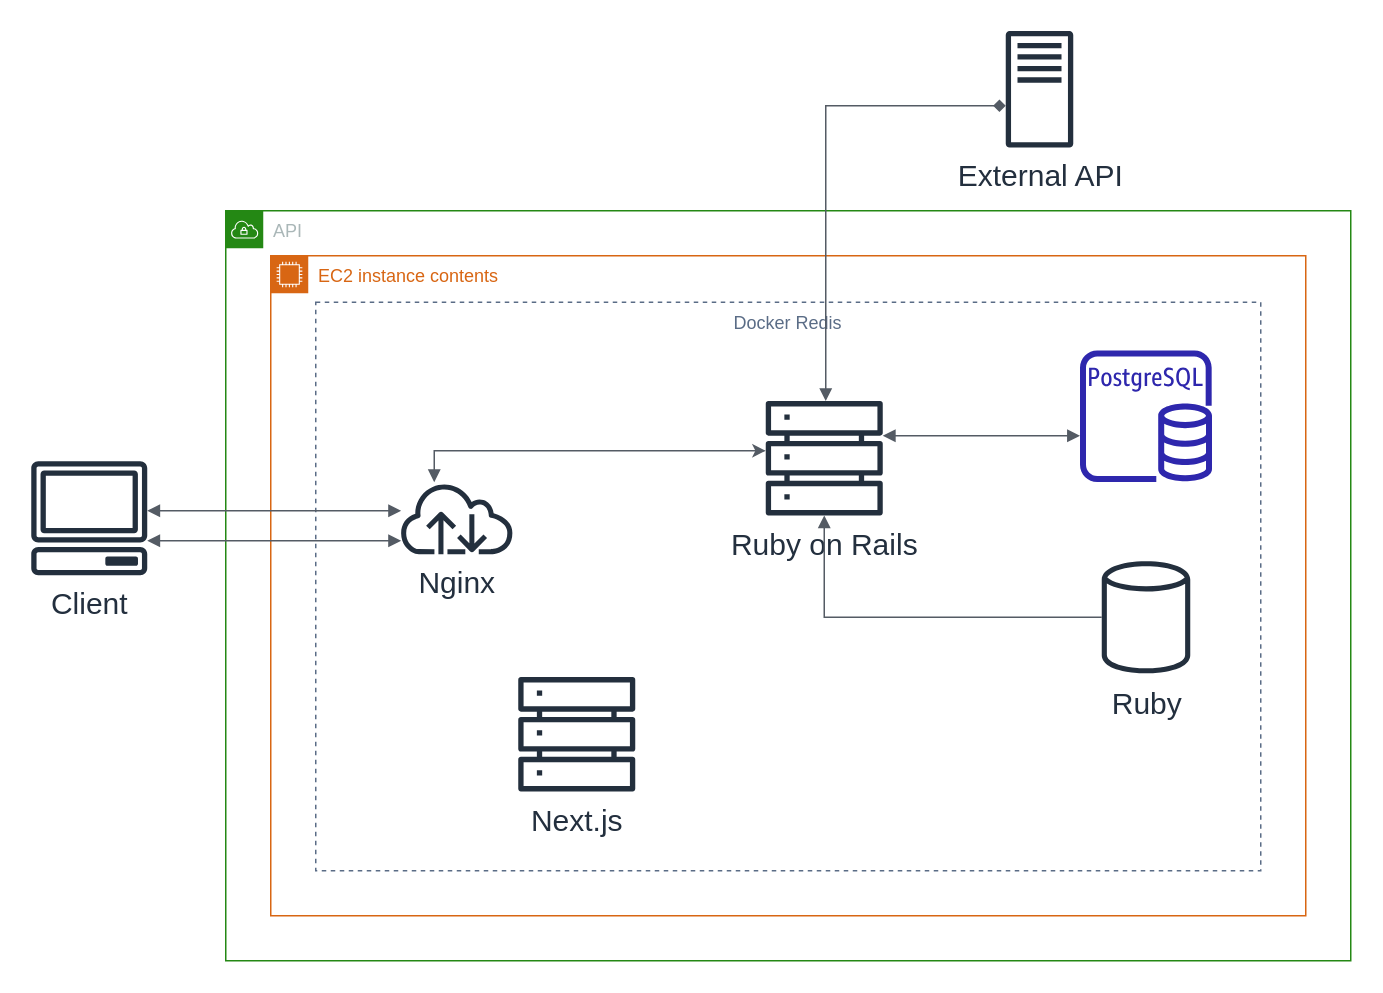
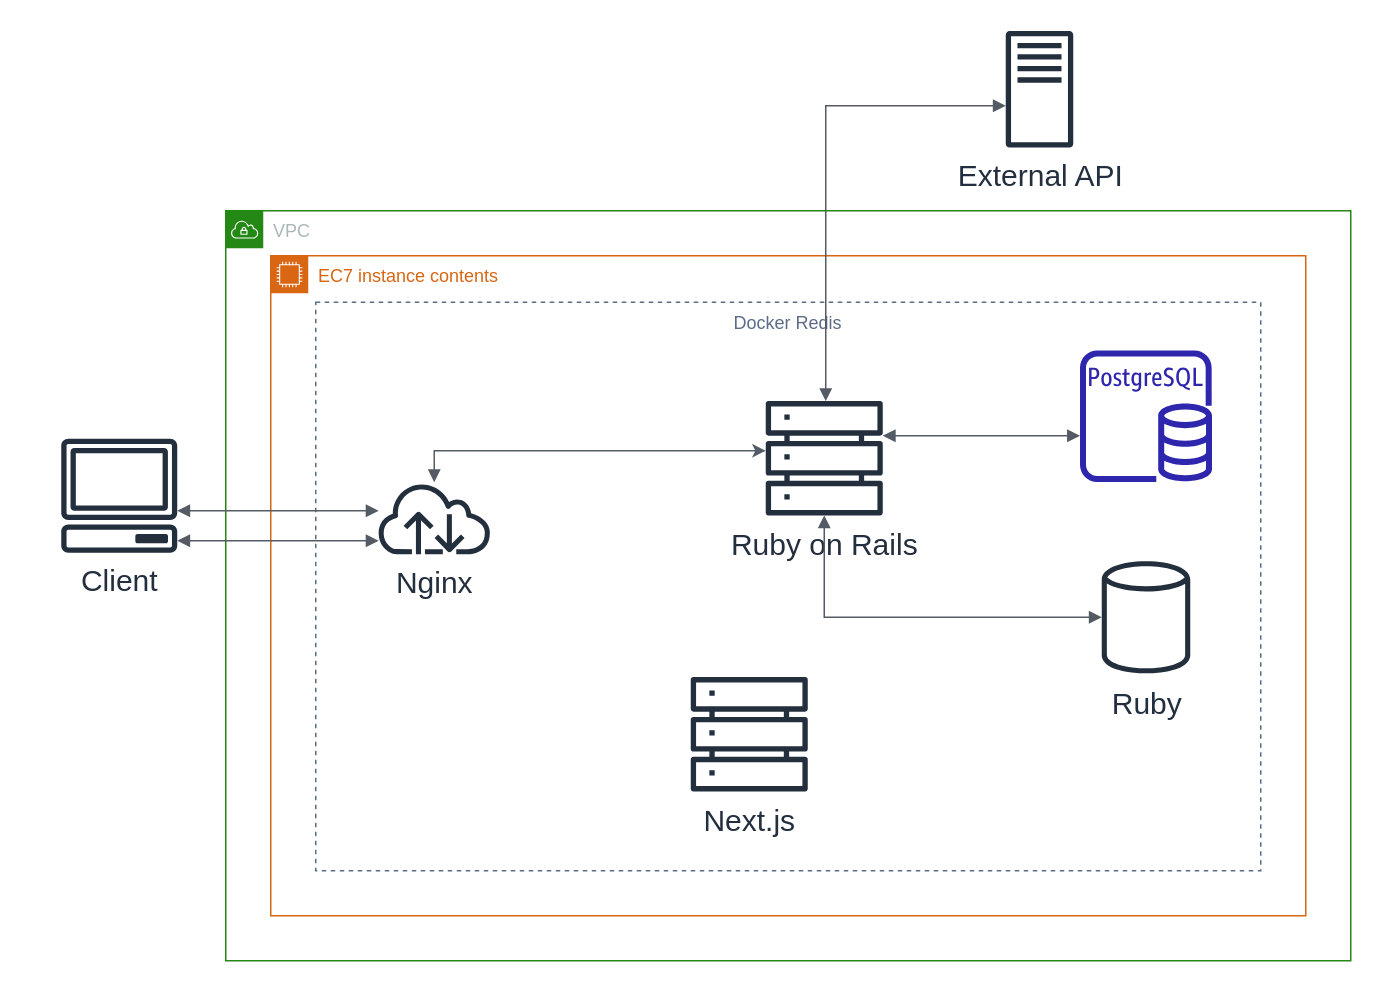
edge "External API" -- "Ruby on Rails": arrowhead diamond -> block
node "API": label "API" -> "VPC"
node "EC2 instance contents": label "EC2 instance contents" -> "EC7 instance contents"
node "Client": moved (89, 518) -> (119, 496)
node "Nginx": moved (457, 518) -> (434, 518)
edge "Ruby" -> "Ruby on Rails": arrowhead none -> block
node "Next.js": moved (577, 734) -> (749, 734)
